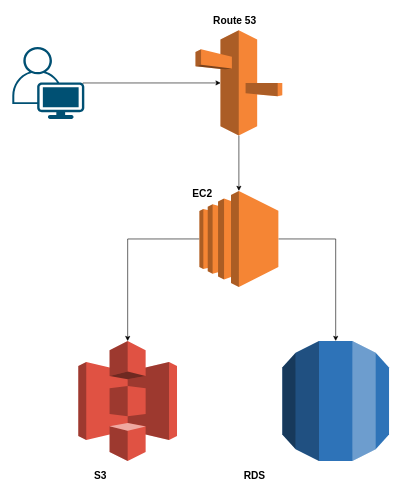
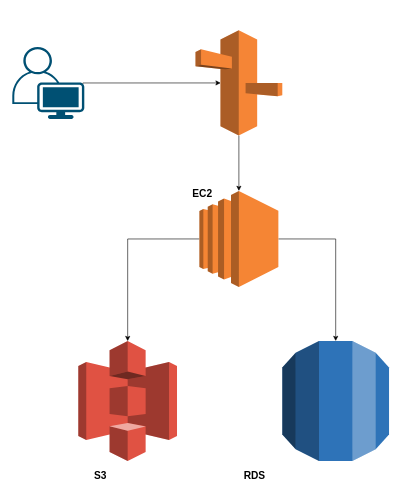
node "Route 53": removed
